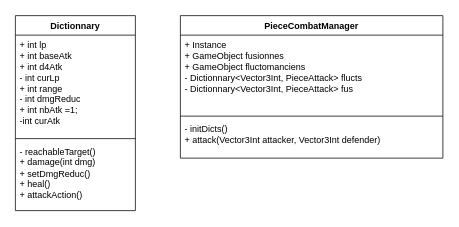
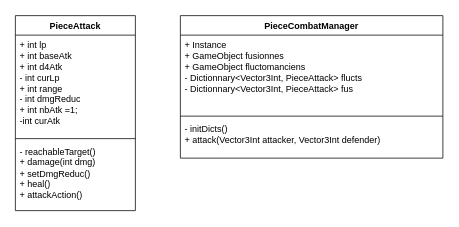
node "Dictionnary": label "Dictionnary" -> "PieceAttack"
